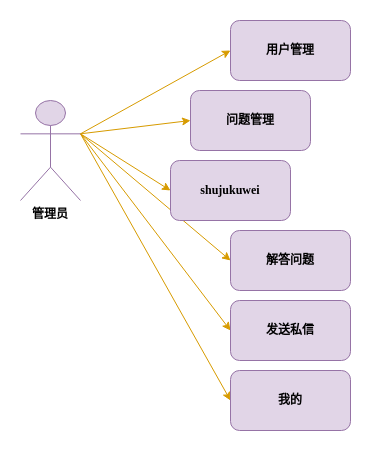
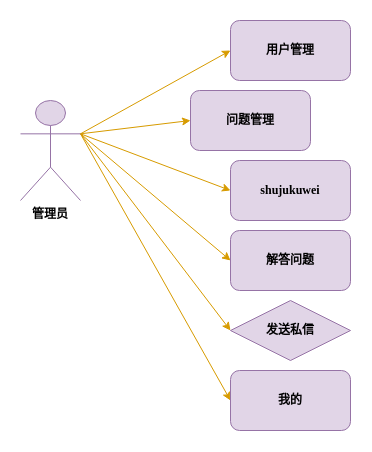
node "shujukuwei": moved (231, 191) -> (291, 191)
node "发送私信": shape rounded rectangle -> diamond
